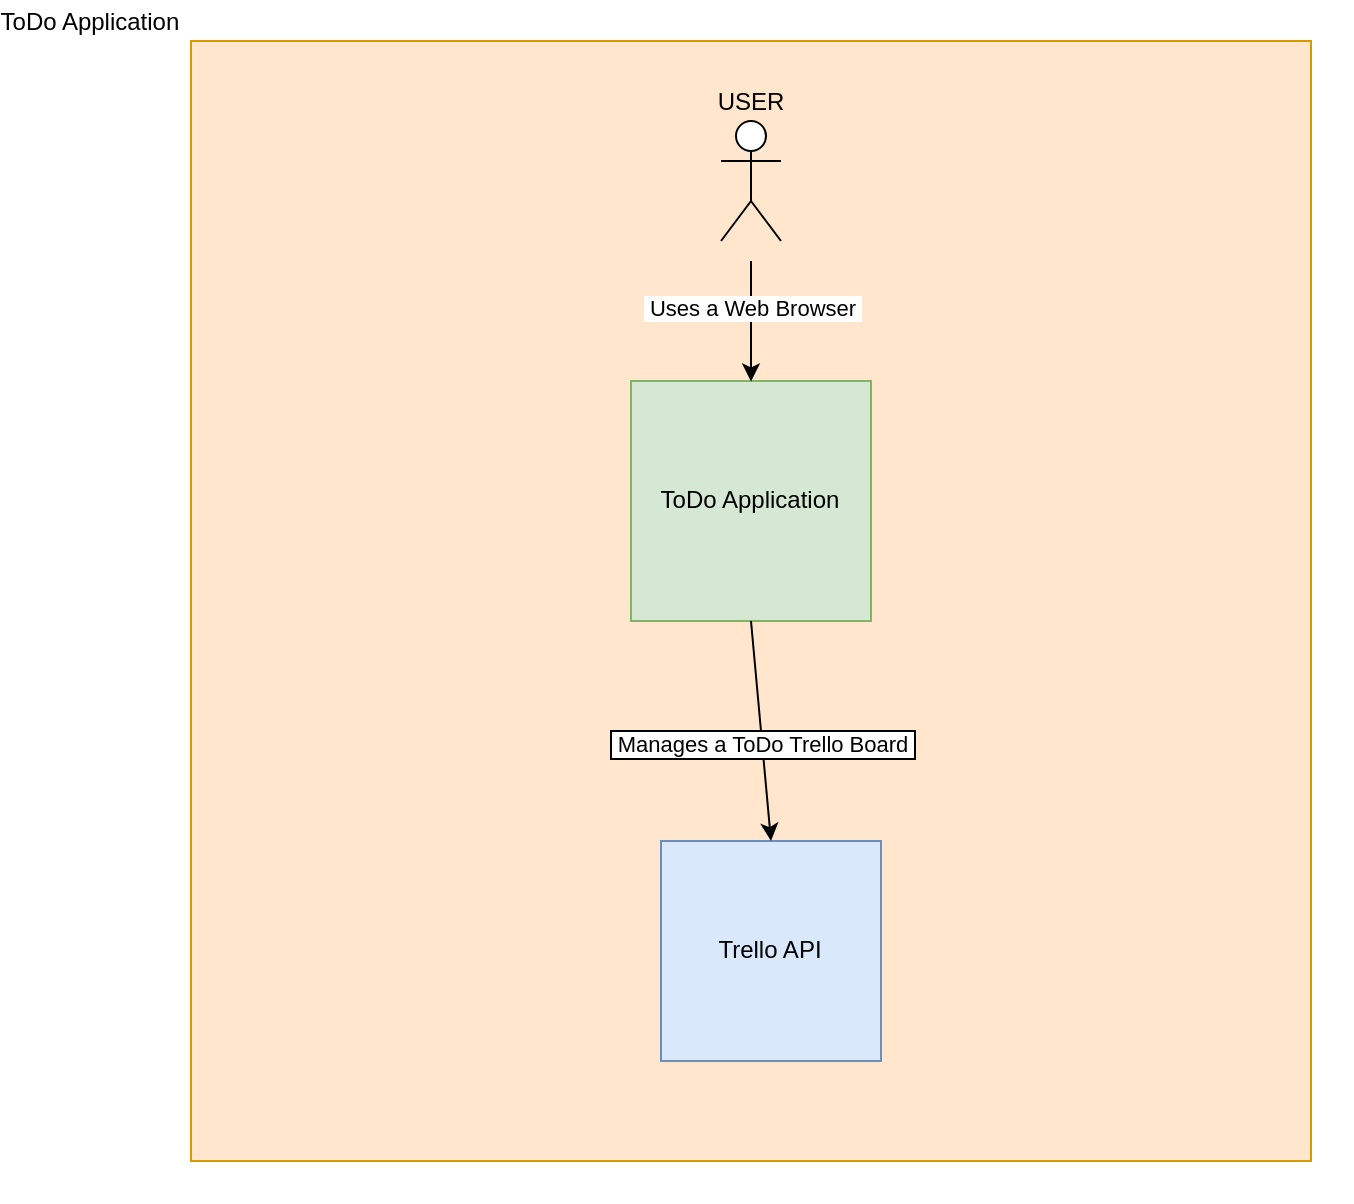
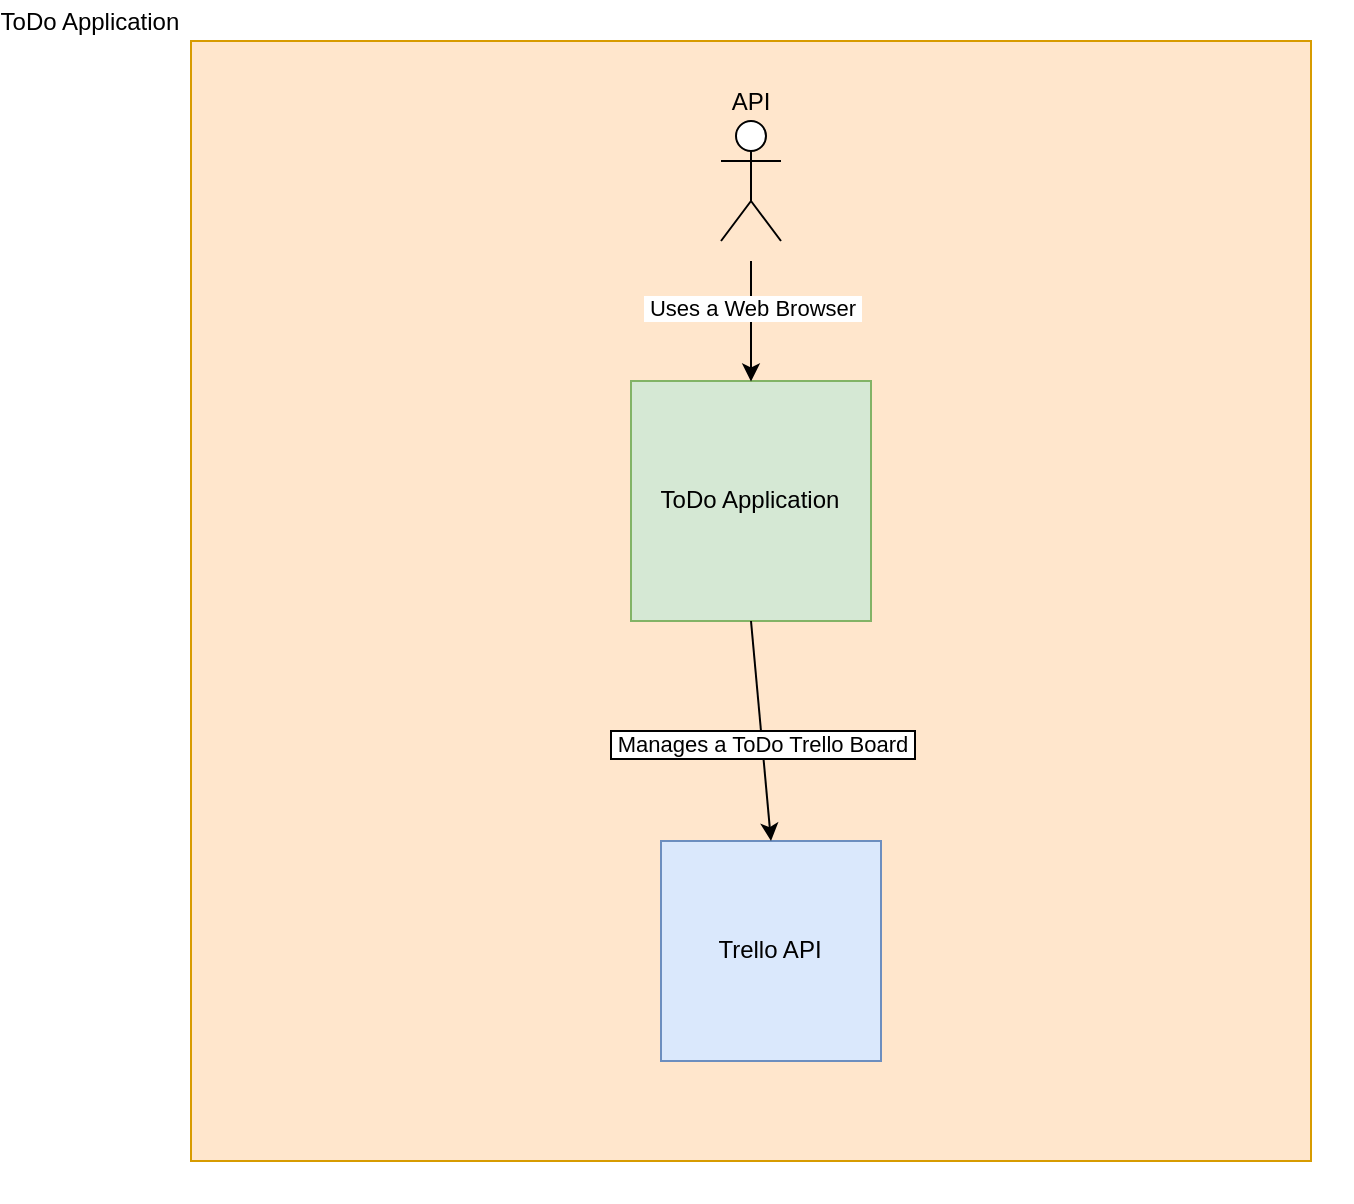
node "USER": label "USER" -> "API"
